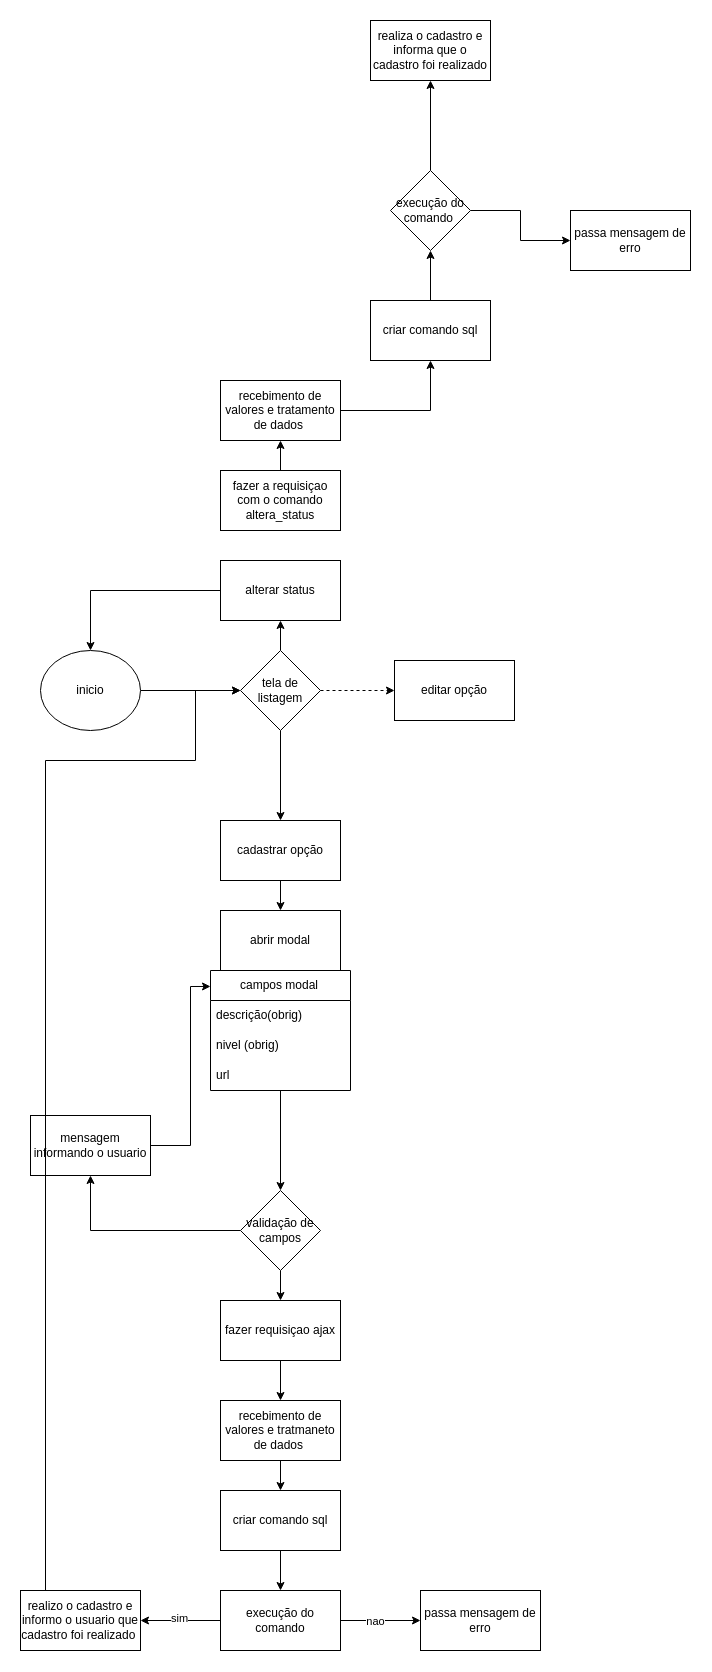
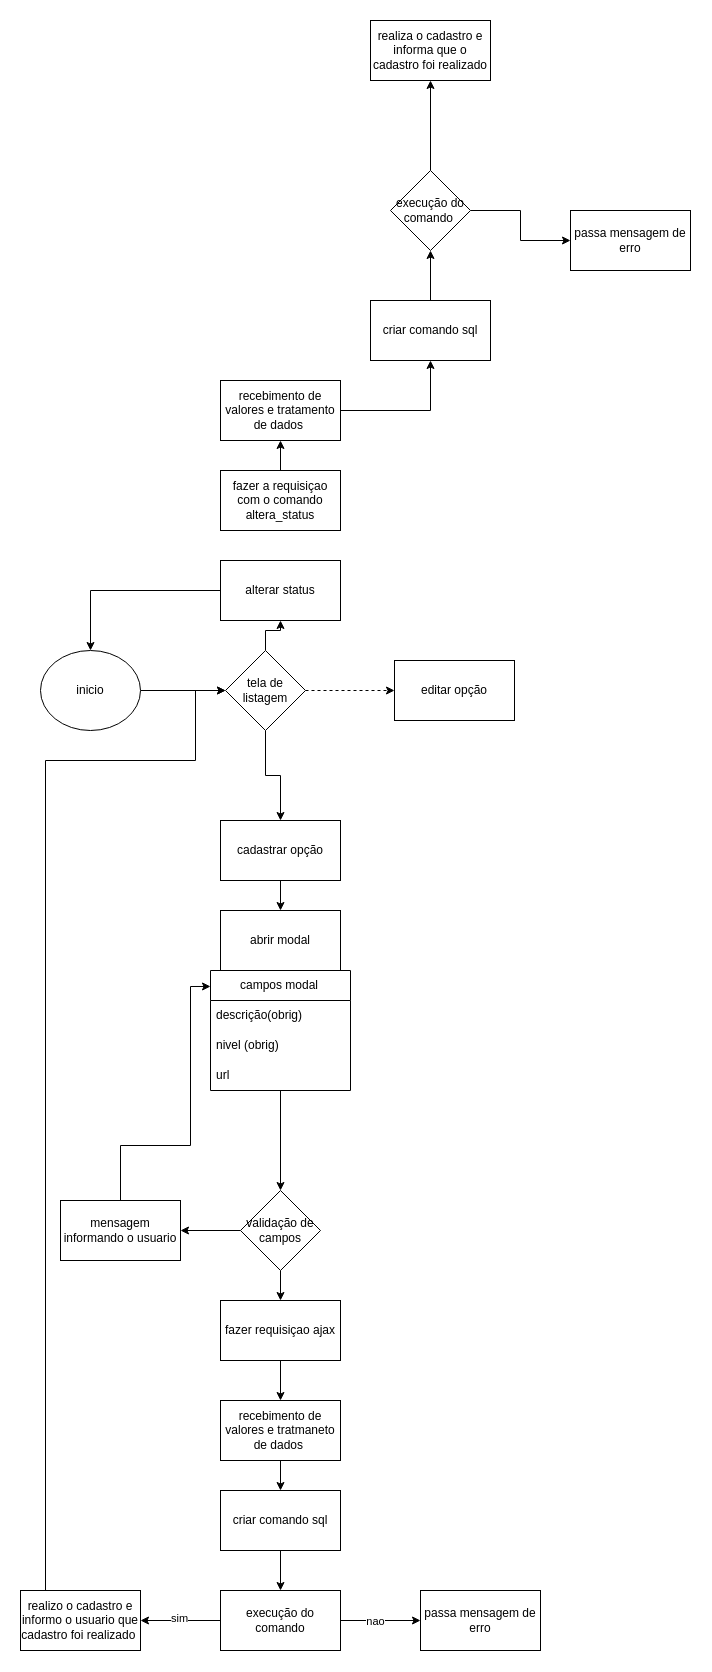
node "tela de listagem": moved (281, 691) -> (266, 691)
node "mensagem informando o usuario": moved (91, 1146) -> (121, 1231)
